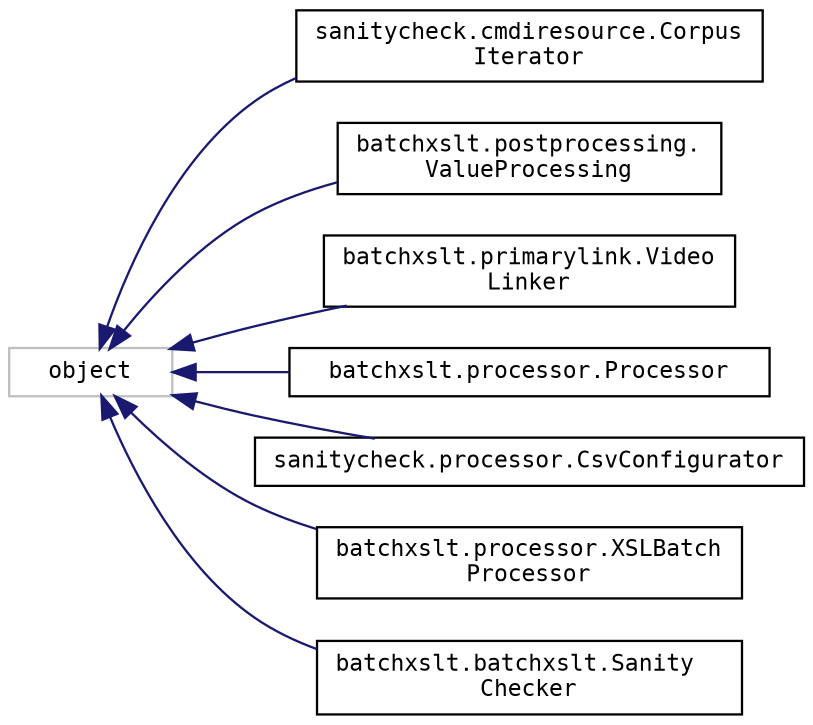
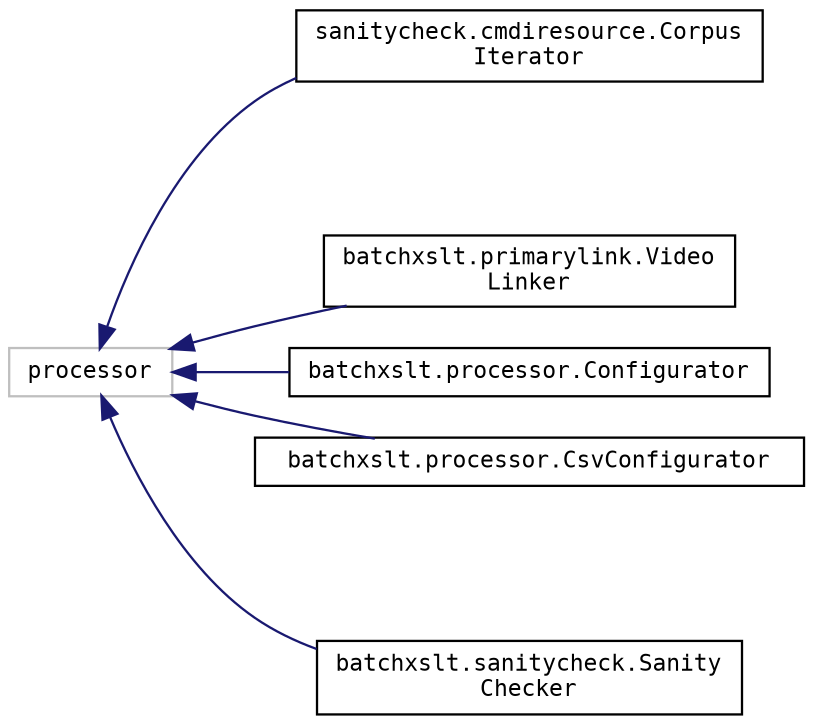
node "batchxslt.postprocessing. ValueProcessing": removed
node "object": label "object" -> "processor"
node "batchxslt.processor.Processor": label "batchxslt.processor.Processor" -> "batchxslt.processor.Configurator"
node "sanitycheck.processor.CsvConfigurator": label "sanitycheck.processor.CsvConfigurator" -> "batchxslt.processor.CsvConfigurator"
node "batchxslt.processor.XSLBatch Processor": removed
node "batchxslt.batchxslt.Sanity Checker": label "batchxslt.batchxslt.Sanity Checker" -> "batchxslt.sanitycheck.Sanity Checker"
